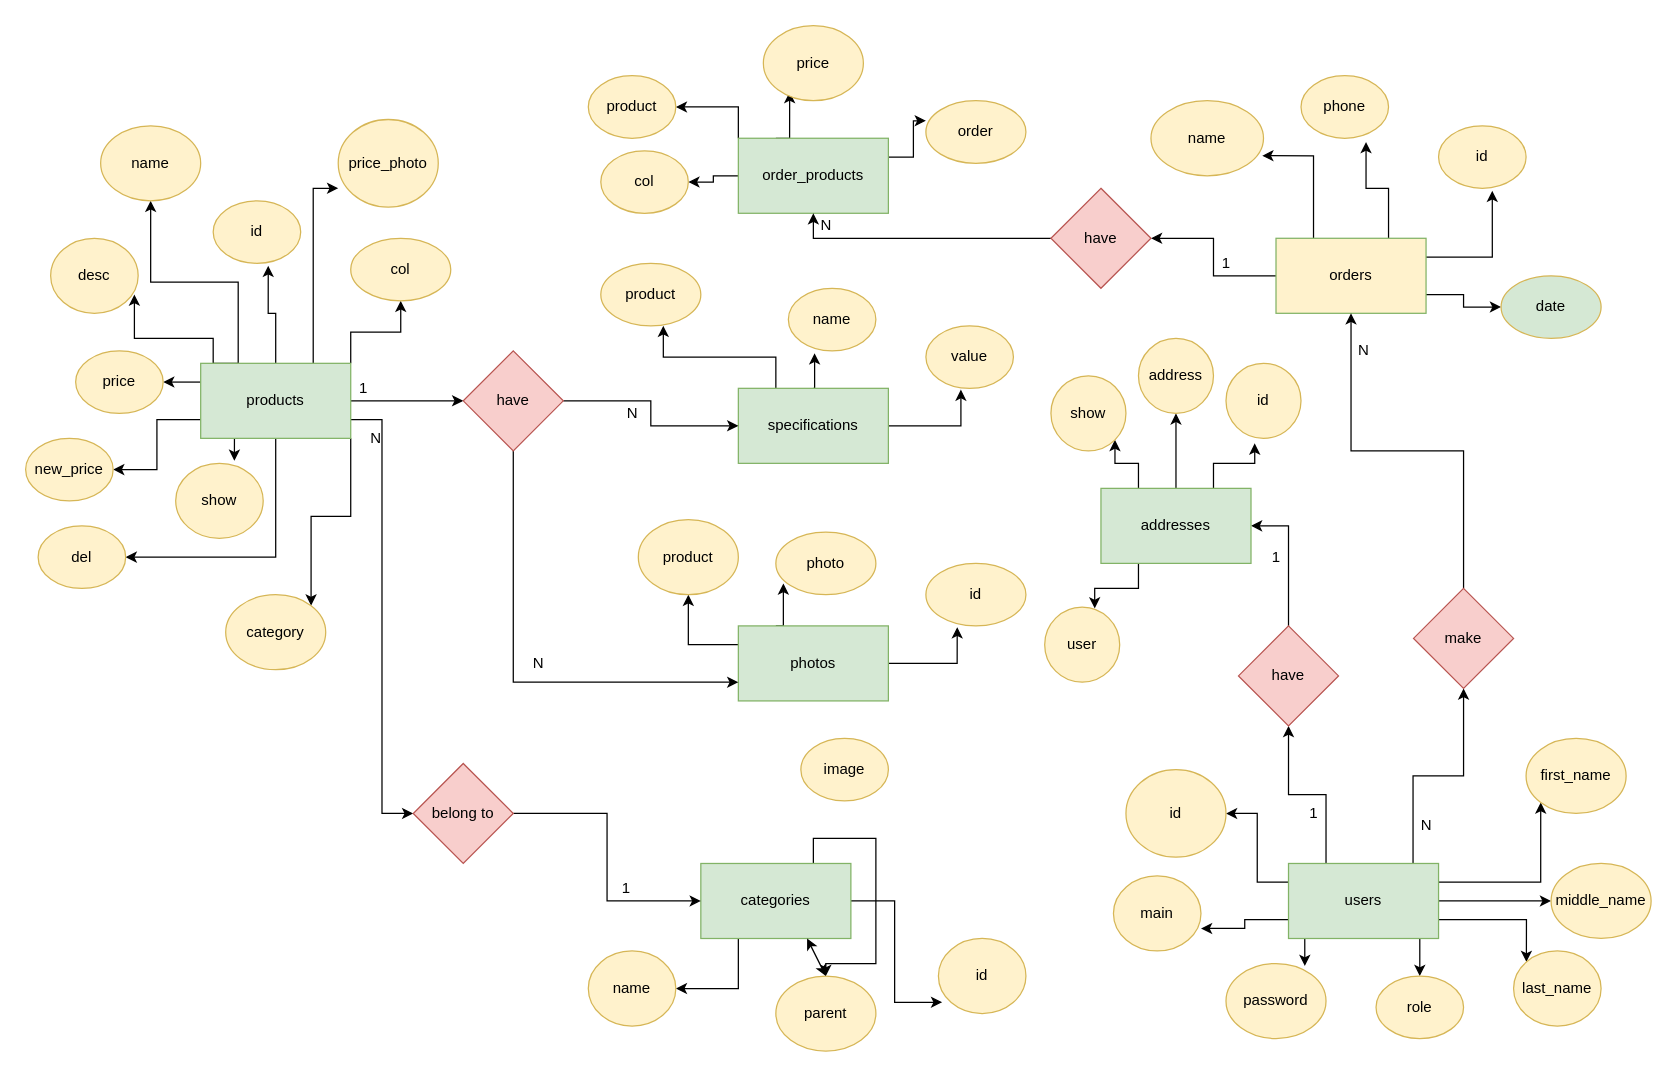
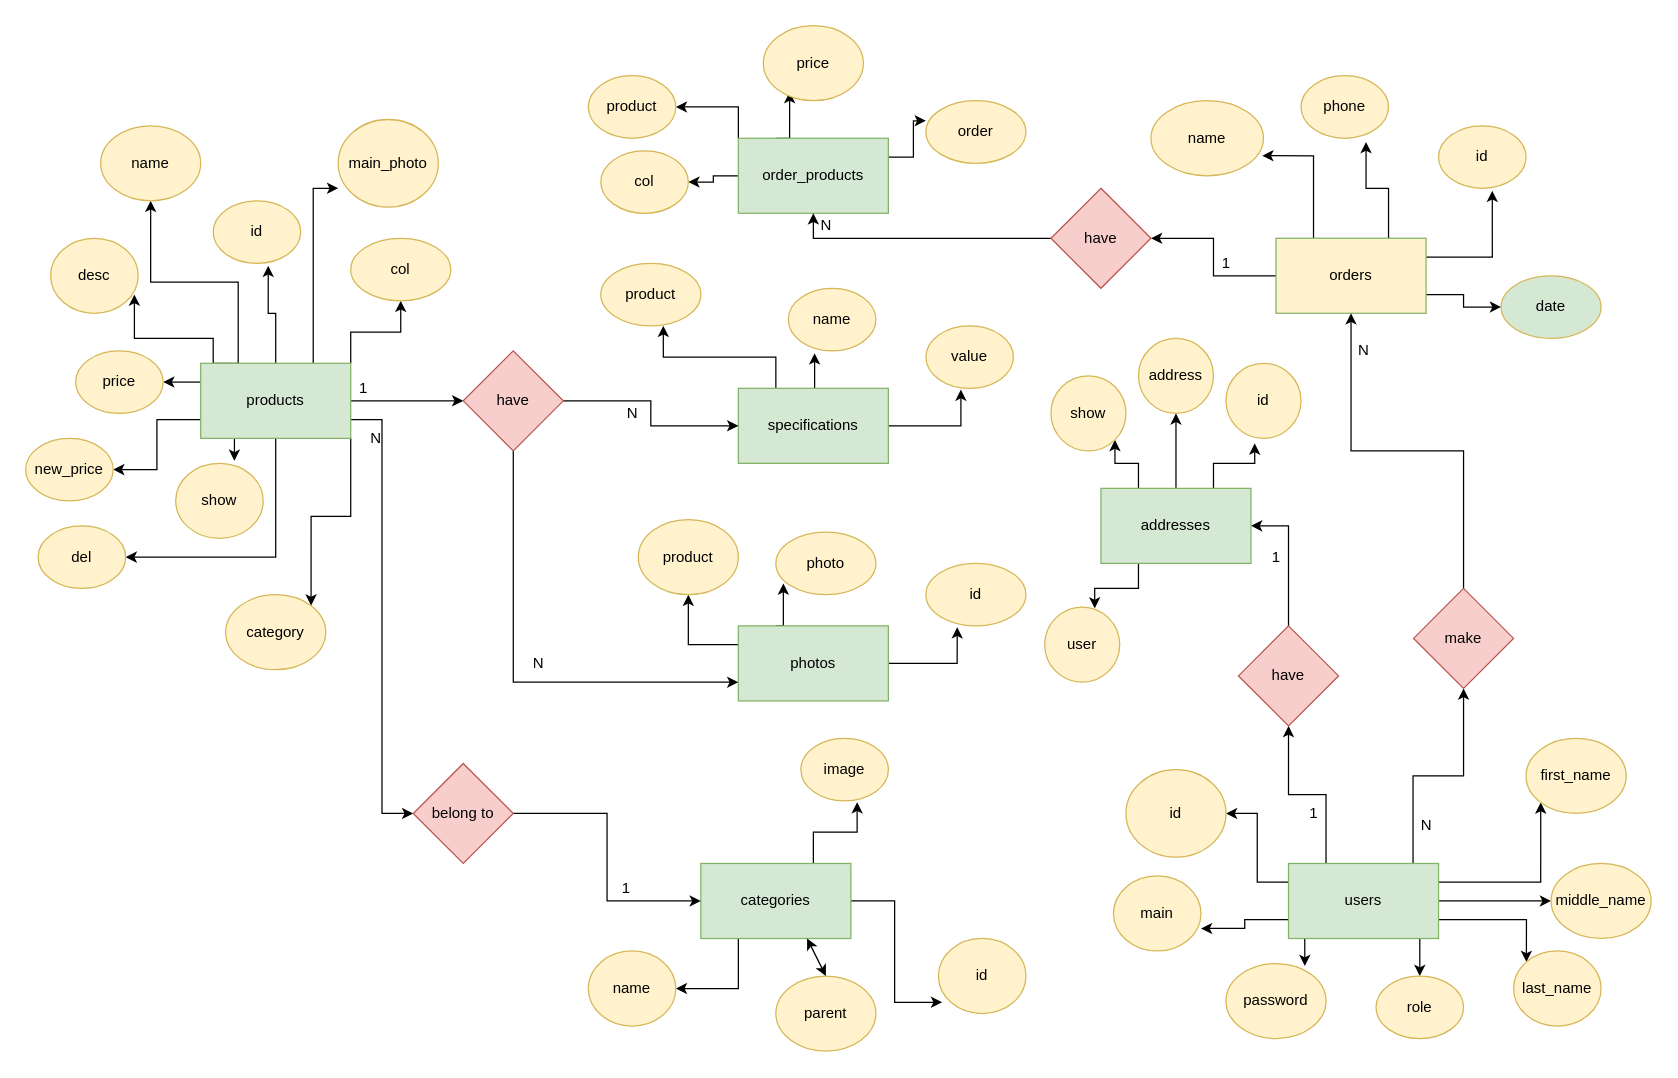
node "price_photo": label "price_photo" -> "main_photo"
edge "categories" -> "parent": now "categories" -> "image"
